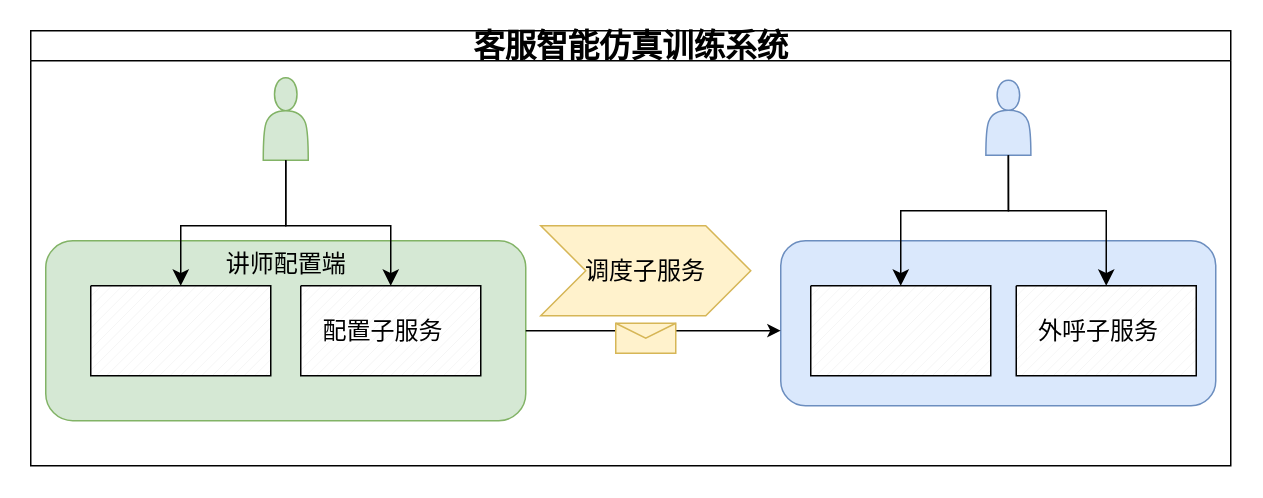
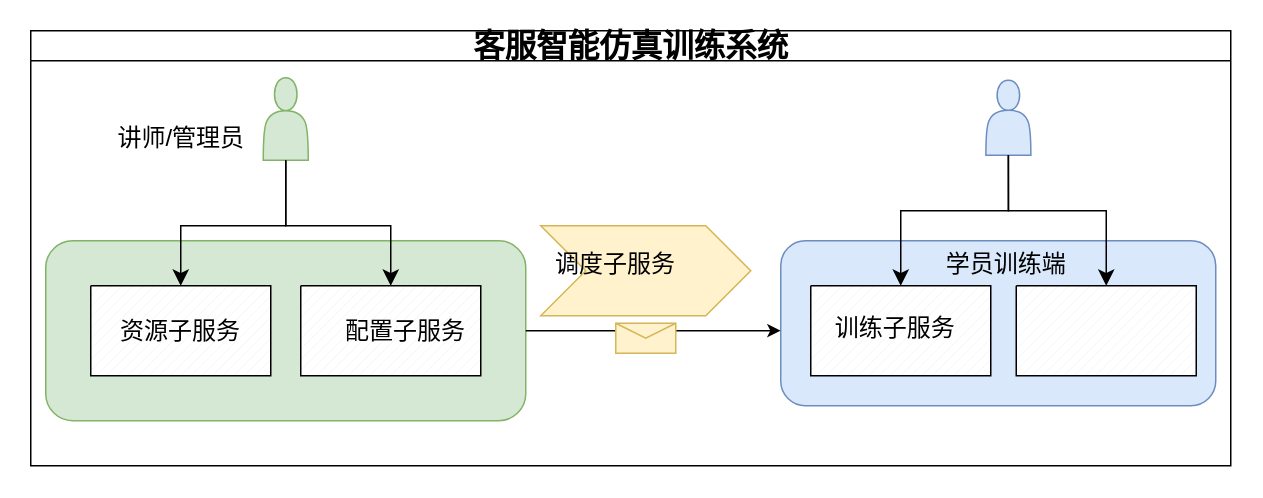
node "讲师/管理员": added
node "讲师配置端": removed
node "学员训练端": added
node "调度子服务": moved (646, 271) -> (616, 263)
node "训练子服务": added
node "资源子服务": added
node "配置子服务": moved (383, 331) -> (406, 331)
node "外呼子服务": removed
